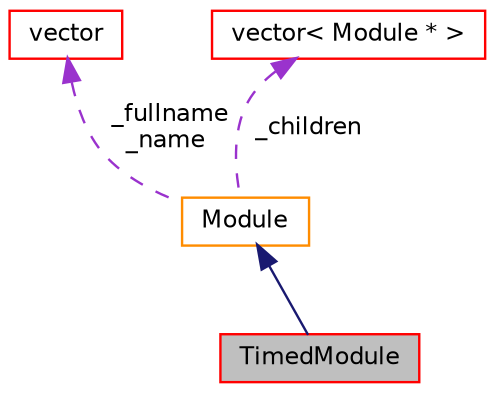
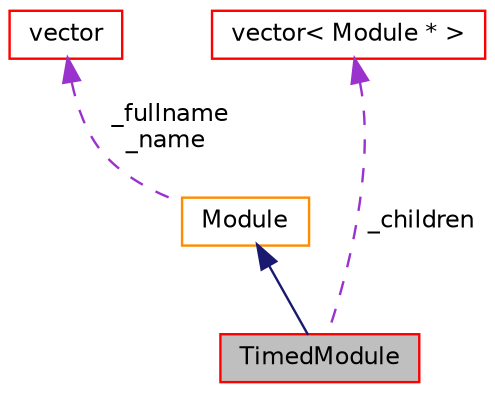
edge "Module" -> "vector< Module * >": now "TimedModule" -> "vector< Module * >"
